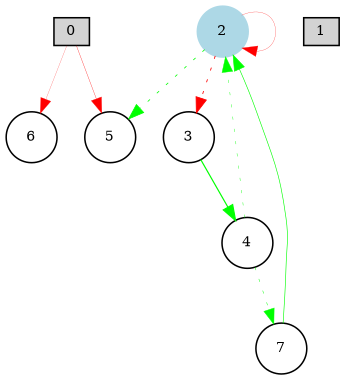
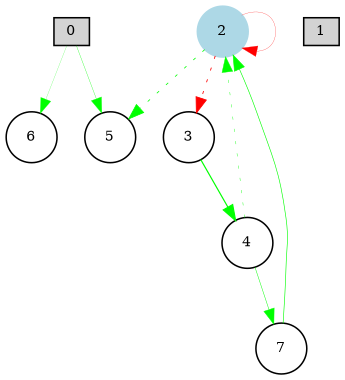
edge "0" -> "6": color red -> green
edge "0" -> "5": color red -> green
edge "4" -> "7": style dotted -> solid
